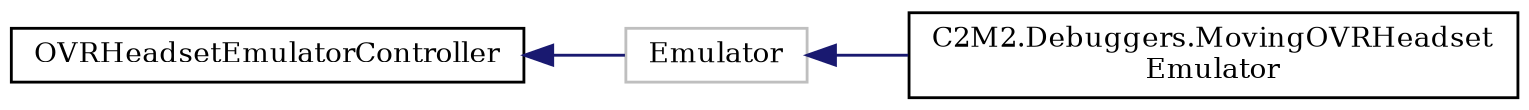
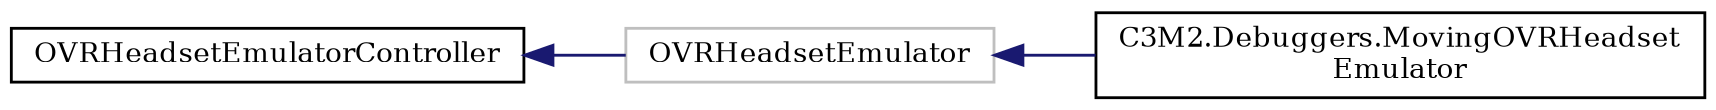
node "Emulator": label "Emulator" -> "OVRHeadsetEmulator"
node "C2M2.Debuggers.MovingOVRHeadset Emulator": label "C2M2.Debuggers.MovingOVRHeadset Emulator" -> "C3M2.Debuggers.MovingOVRHeadset Emulator"
